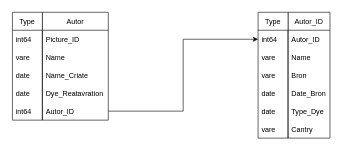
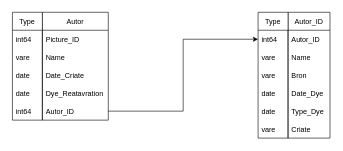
node "Name_Criate": label "Name_Criate" -> "Date_Criate"
node "Date_Bron": label "Date_Bron" -> "Date_Dye"
node "Cantry": label "Cantry" -> "Criate"
